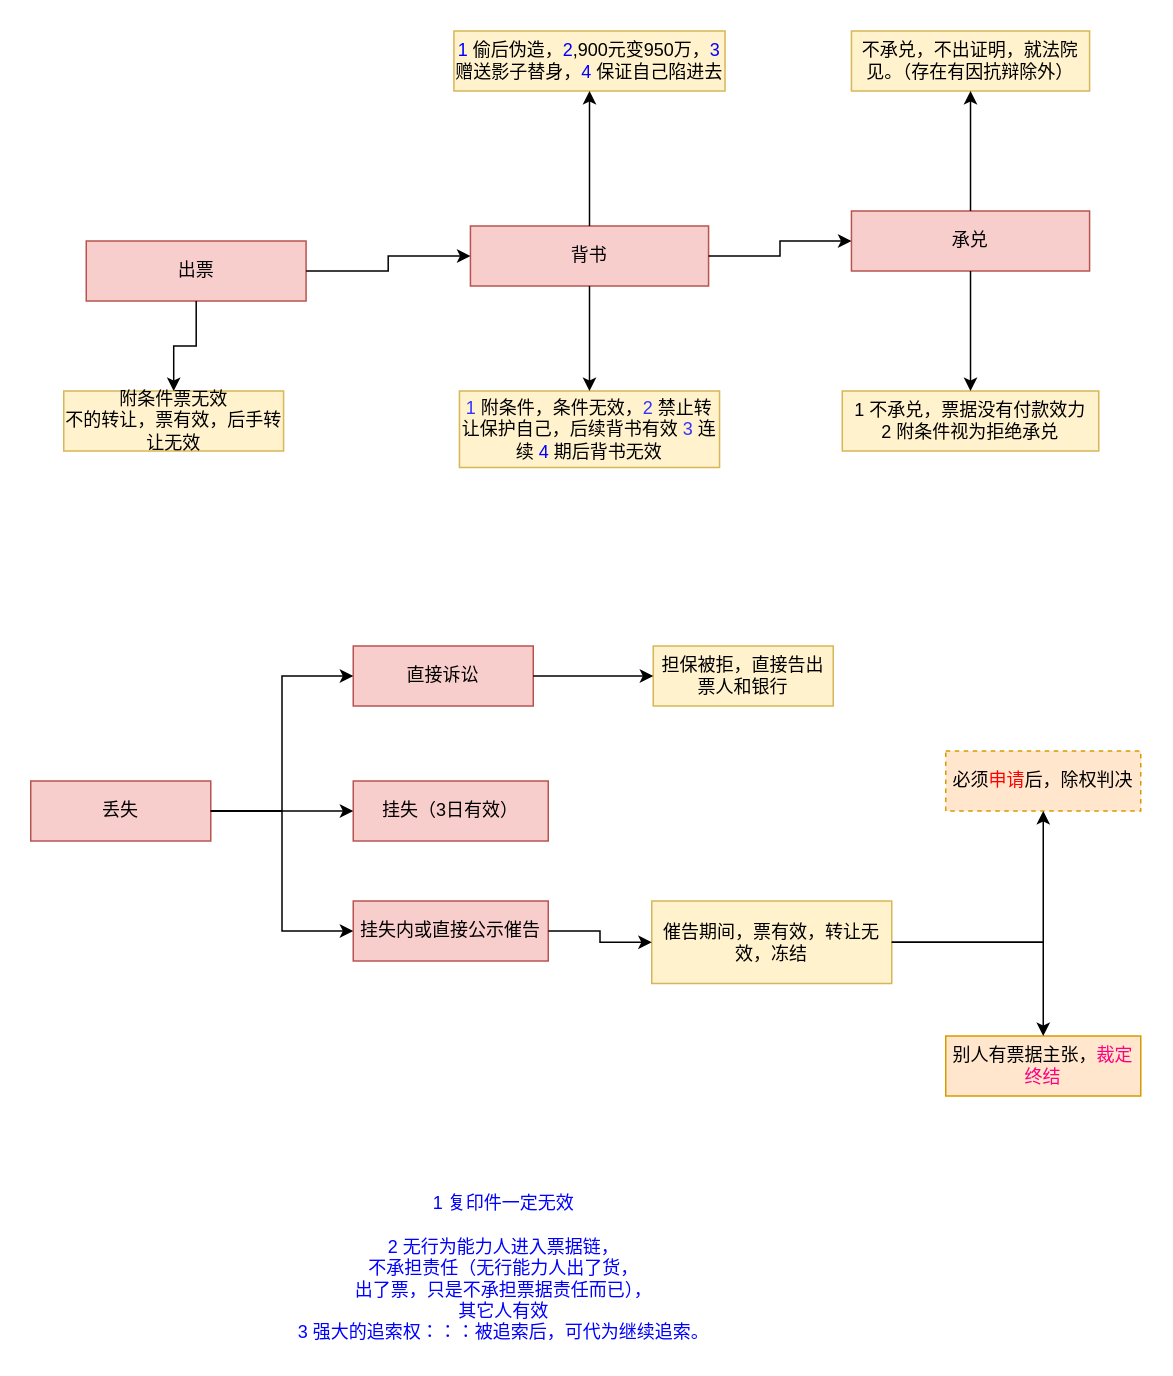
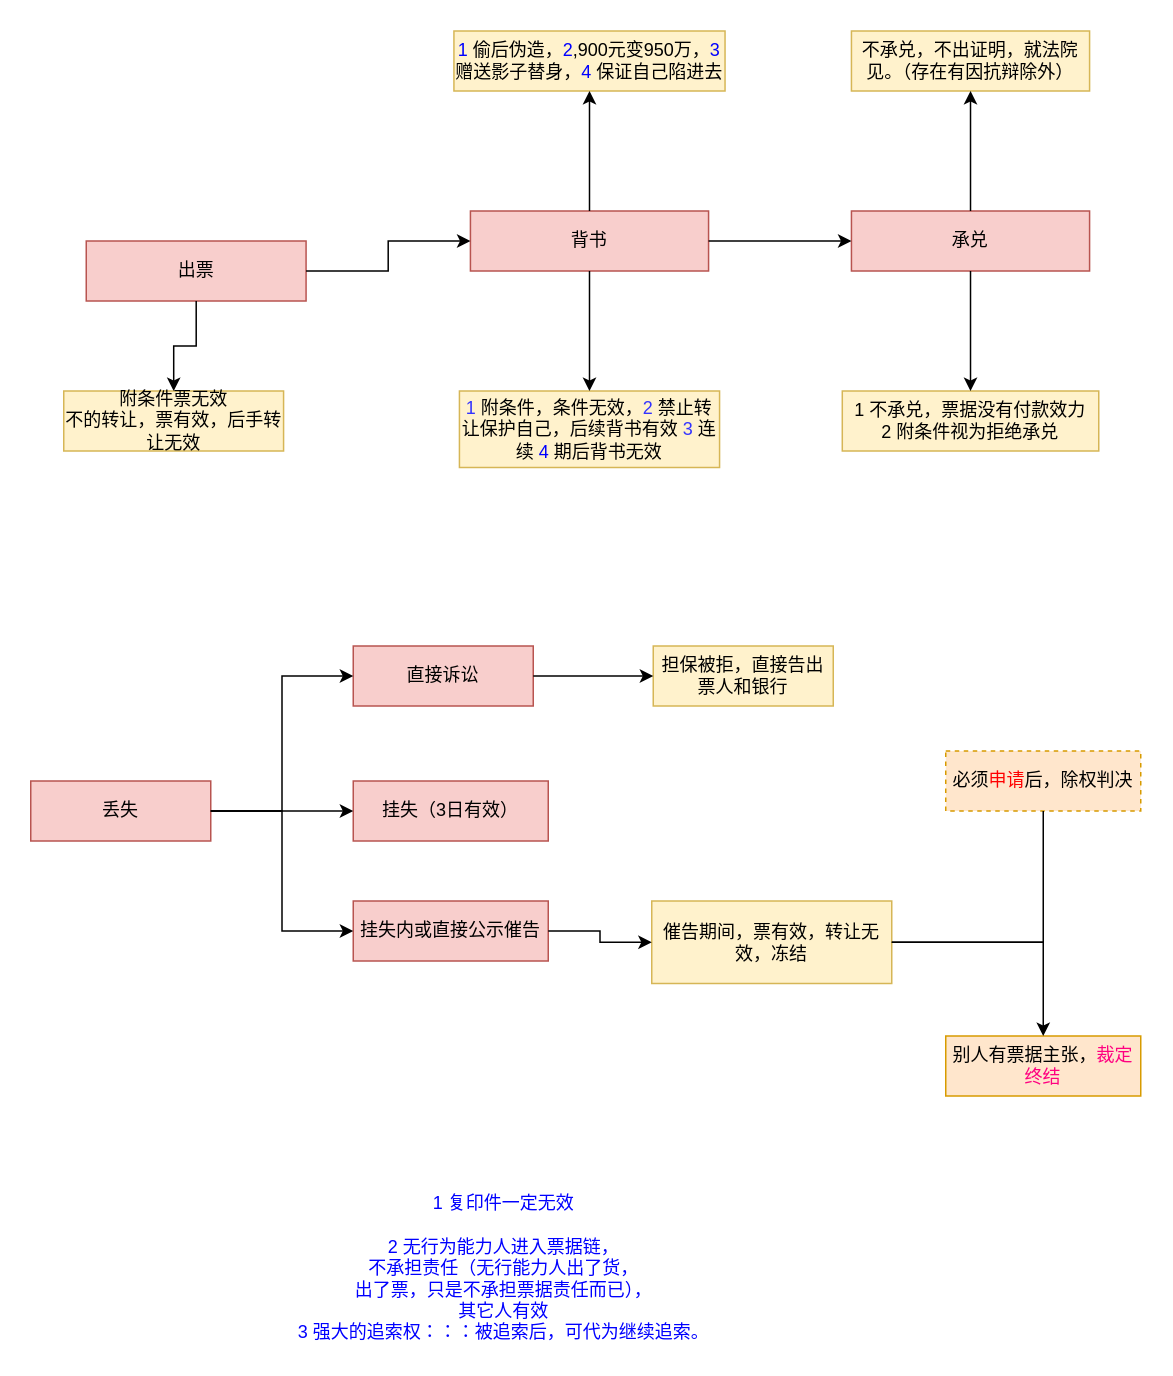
node "背书": moved (589, 256) -> (589, 241)
edge "催告期间，票有效，转让无效，冻结" -> "必须申请后，除权判决": arrowhead classic -> none
